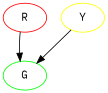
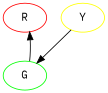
edge "R" -> "G": reversed
